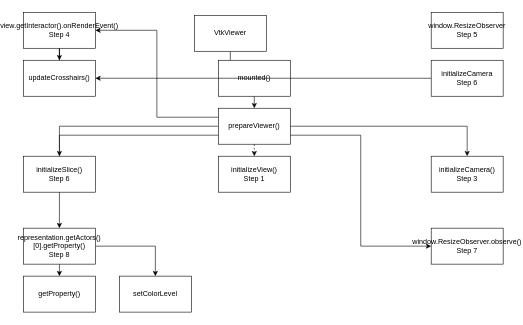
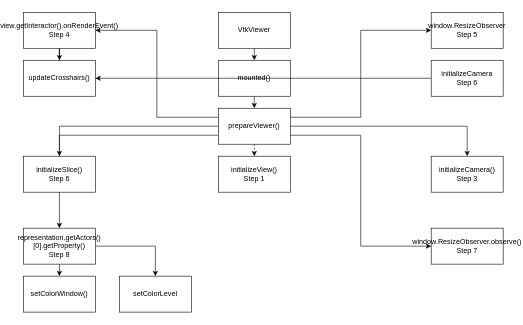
node "VtkViewer": moved (230, 33) -> (254, 30)
edge "prepareViewer()" -> "window.ResizeObserver Step 5": added
node "getProperty()": label "getProperty()" -> "setColorWindow()"
